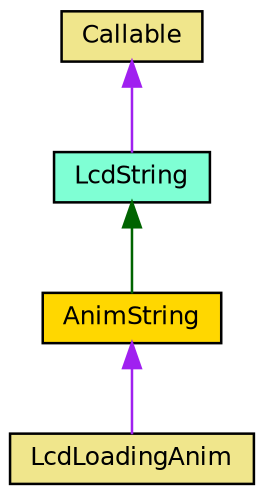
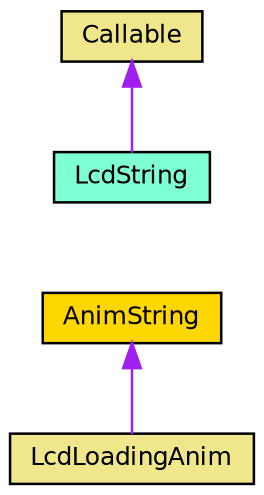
edge "AnimString" -> "LcdString": removed
